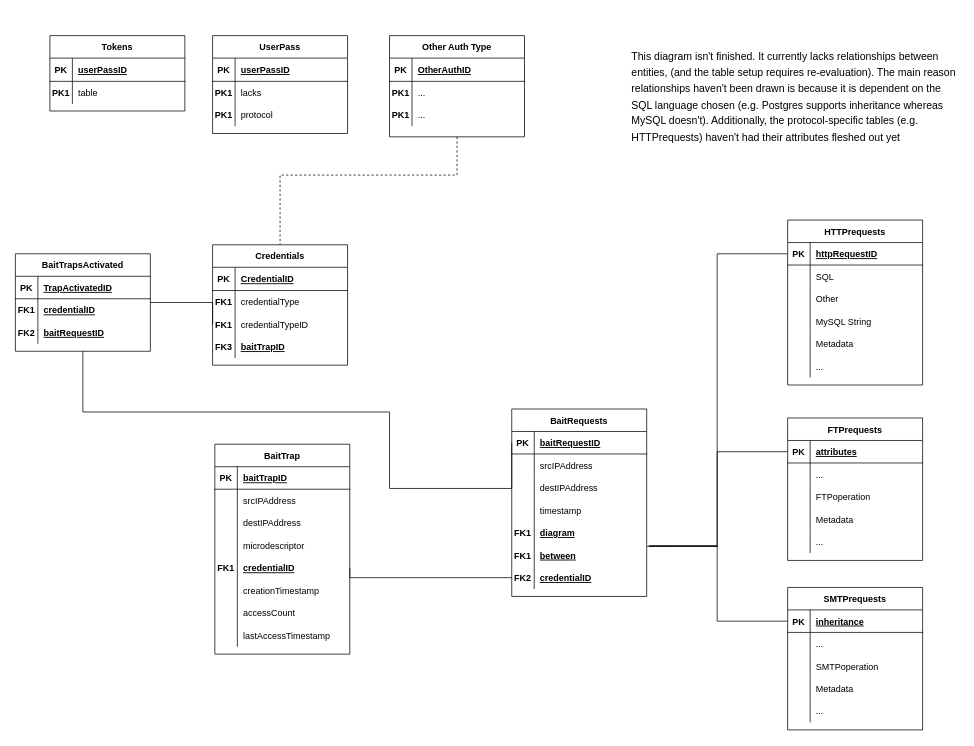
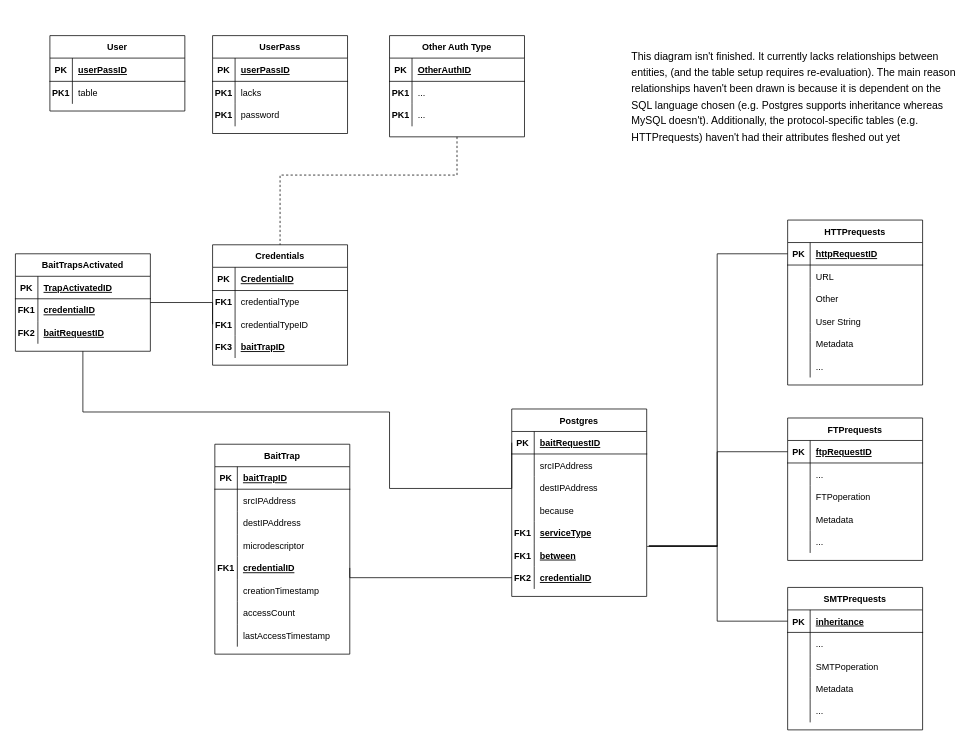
node "Tokens": label "Tokens" -> "User"
node "protocol": label "protocol" -> "password"
node "SQL": label "SQL" -> "URL"
node "MySQL String": label "MySQL String" -> "User String"
node "BaitRequests": label "BaitRequests" -> "Postgres"
node "attributes": label "attributes" -> "ftpRequestID"
node "timestamp": label "timestamp" -> "because"
node "diagram": label "diagram" -> "serviceType"
